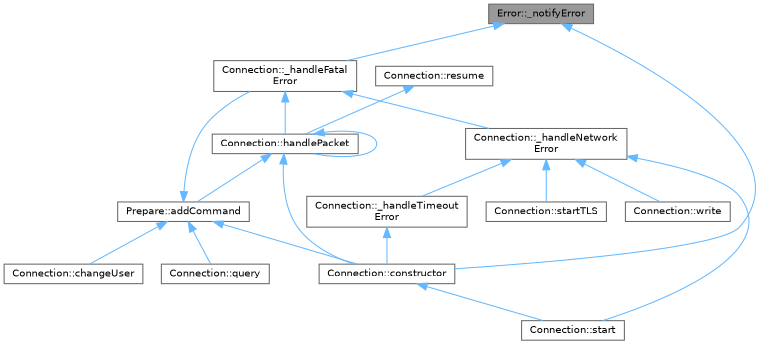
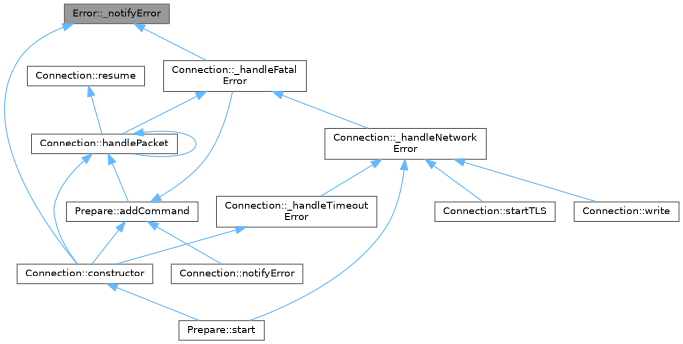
node "Connection::changeUser": label "Connection::changeUser" -> "Connection::notifyError"
node "Connection::query": removed
node "Connection::start": label "Connection::start" -> "Prepare::start"
